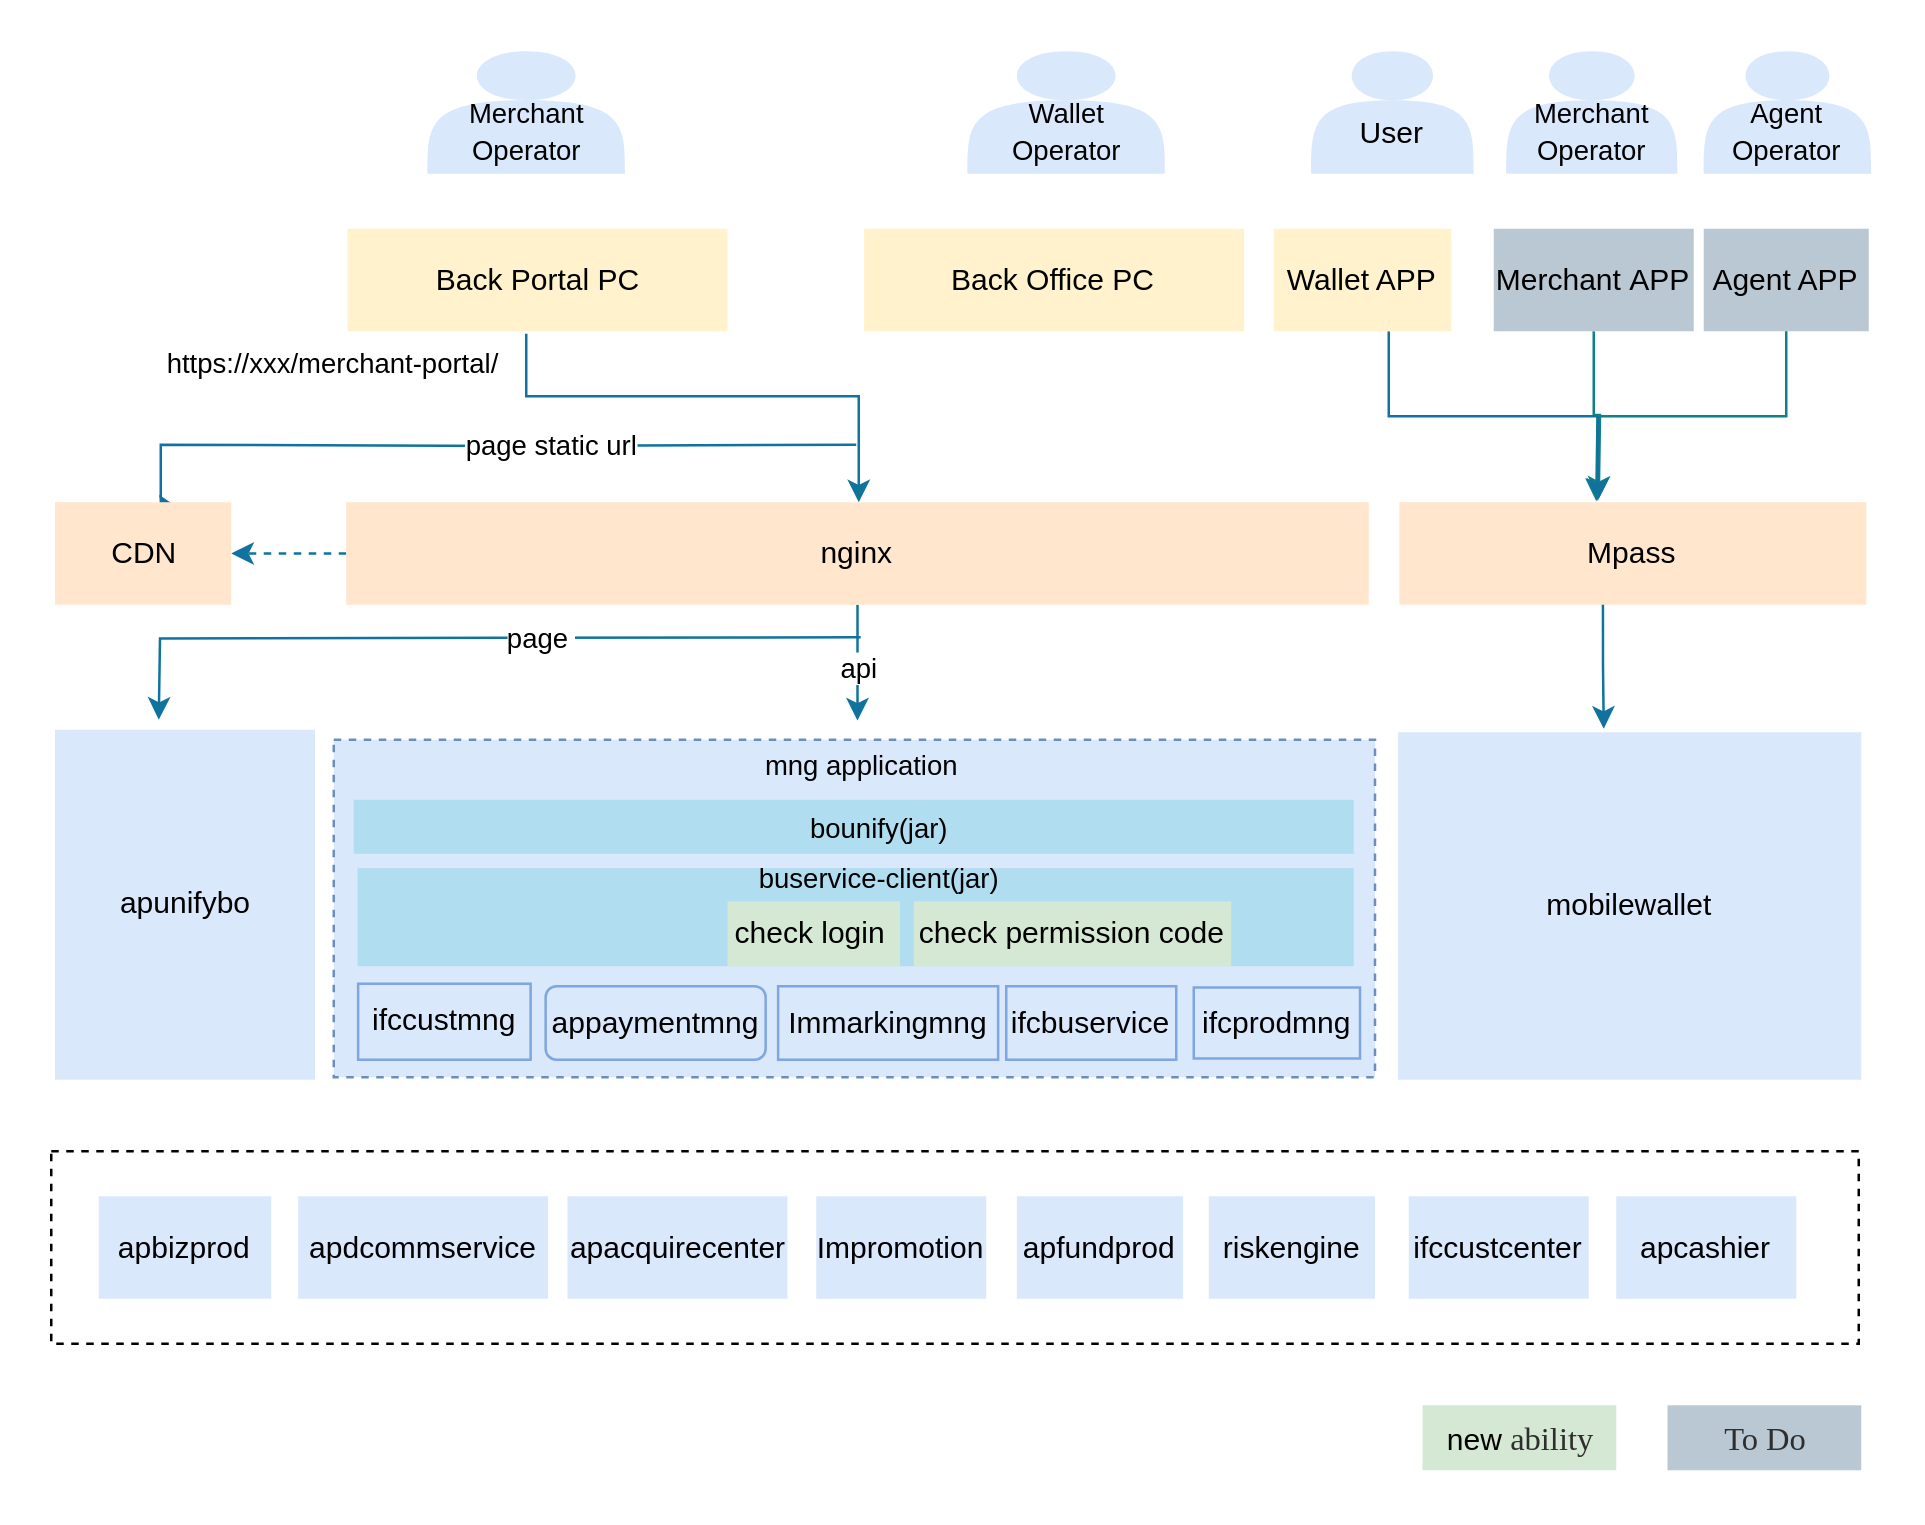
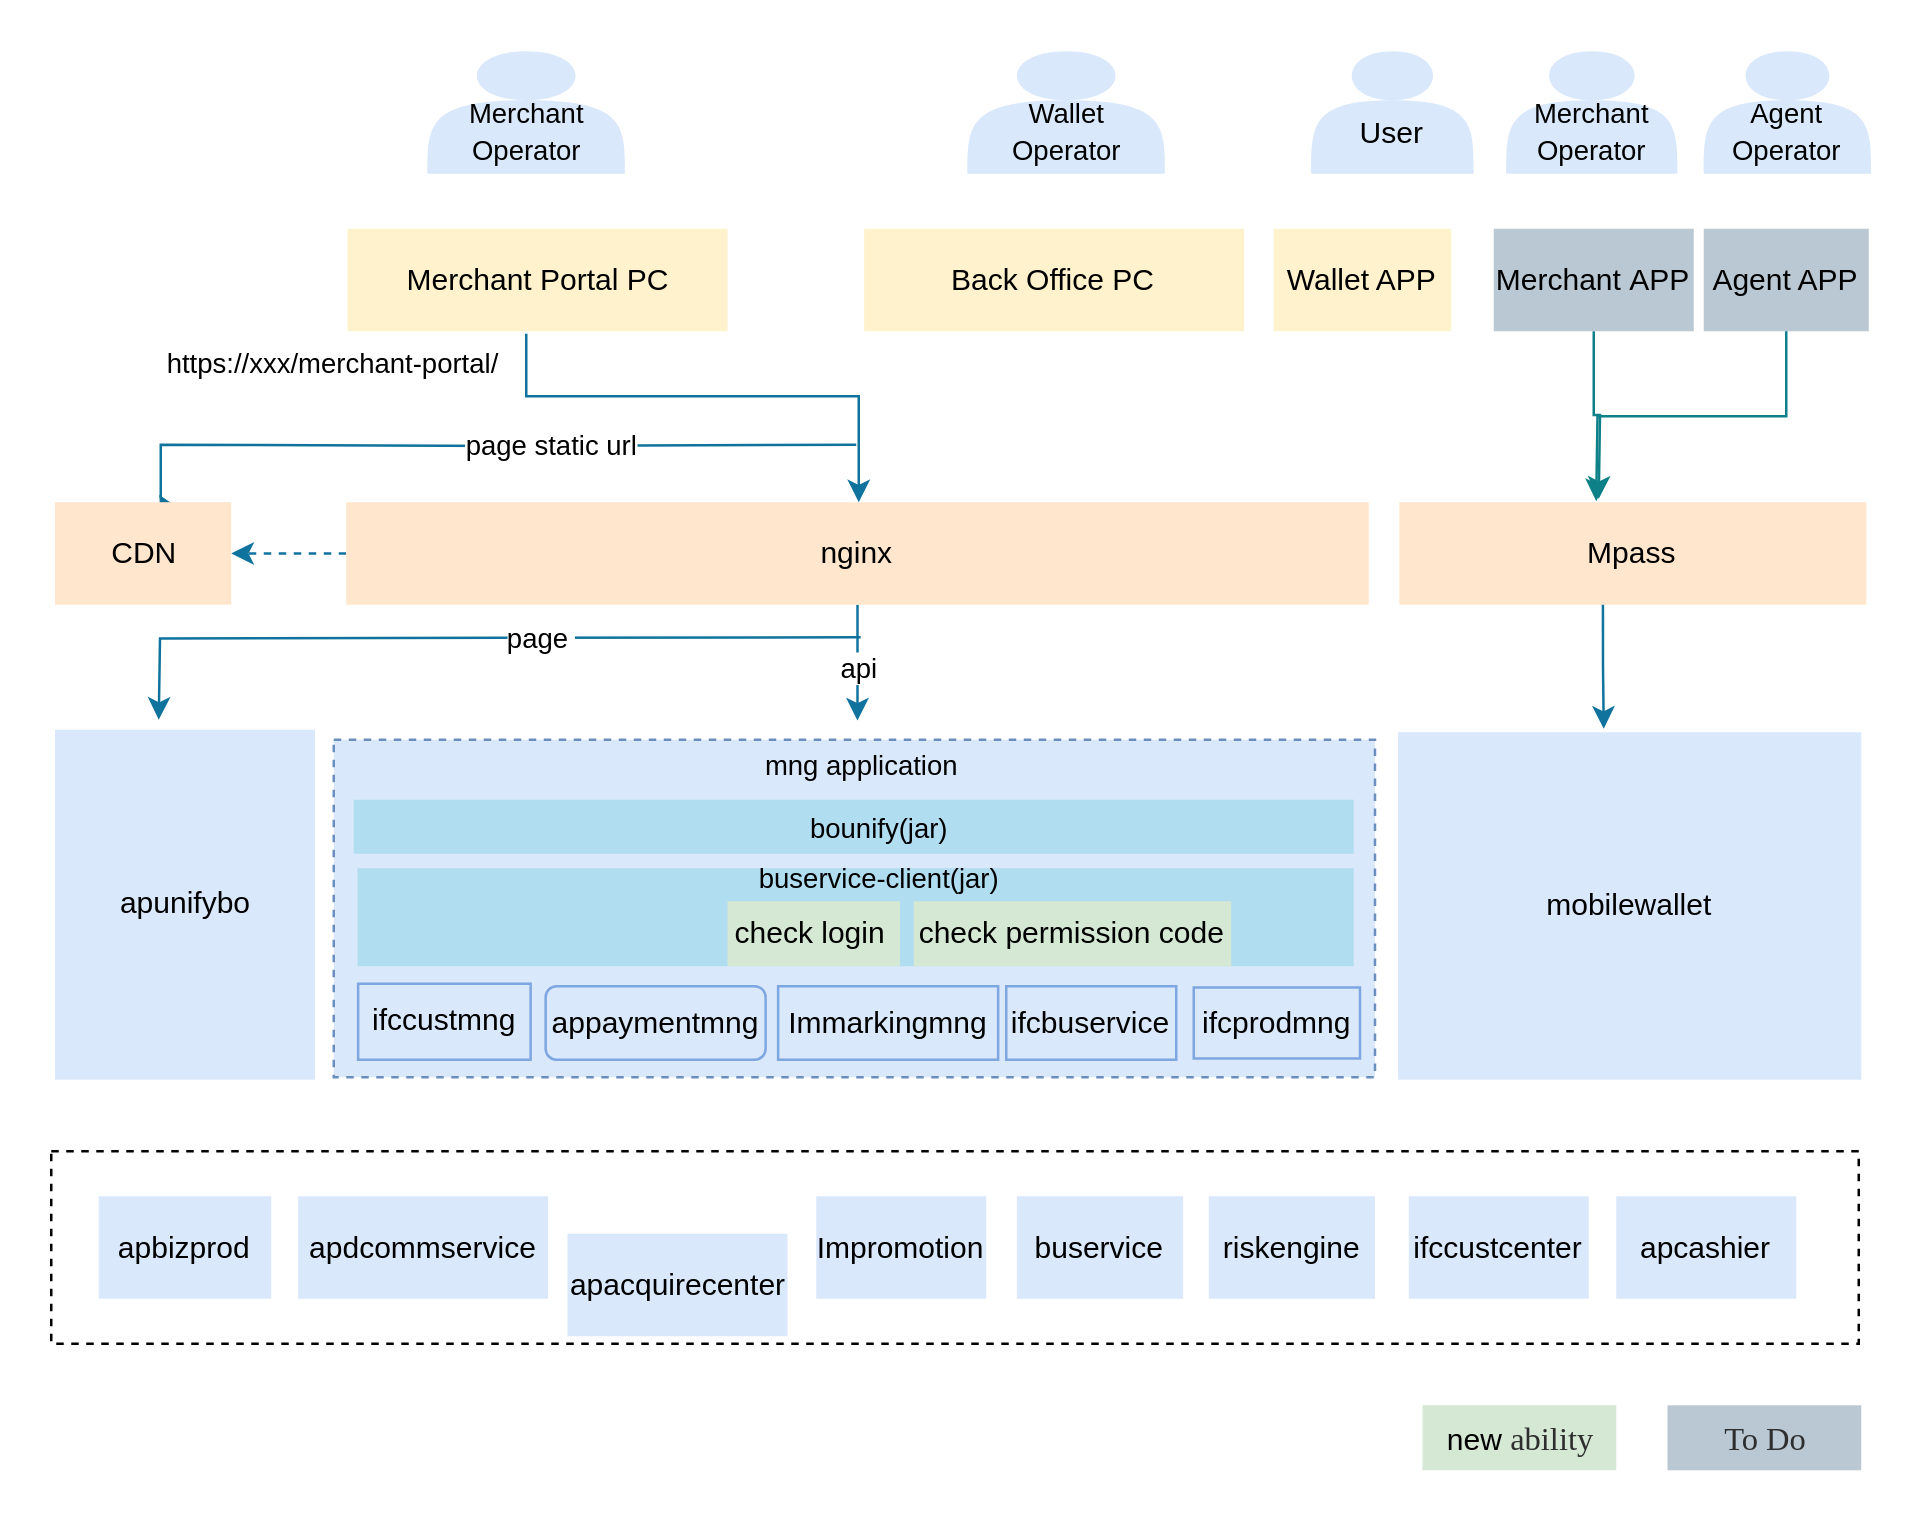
node "Back Portal PC": label "Back Portal PC" -> "Merchant Portal PC"
edge "Wallet APP" -> "Mpass": removed
node "apacquirecenter": moved (678, 1248) -> (678, 1285)
node "apfundprod": label "apfundprod" -> "buservice"
